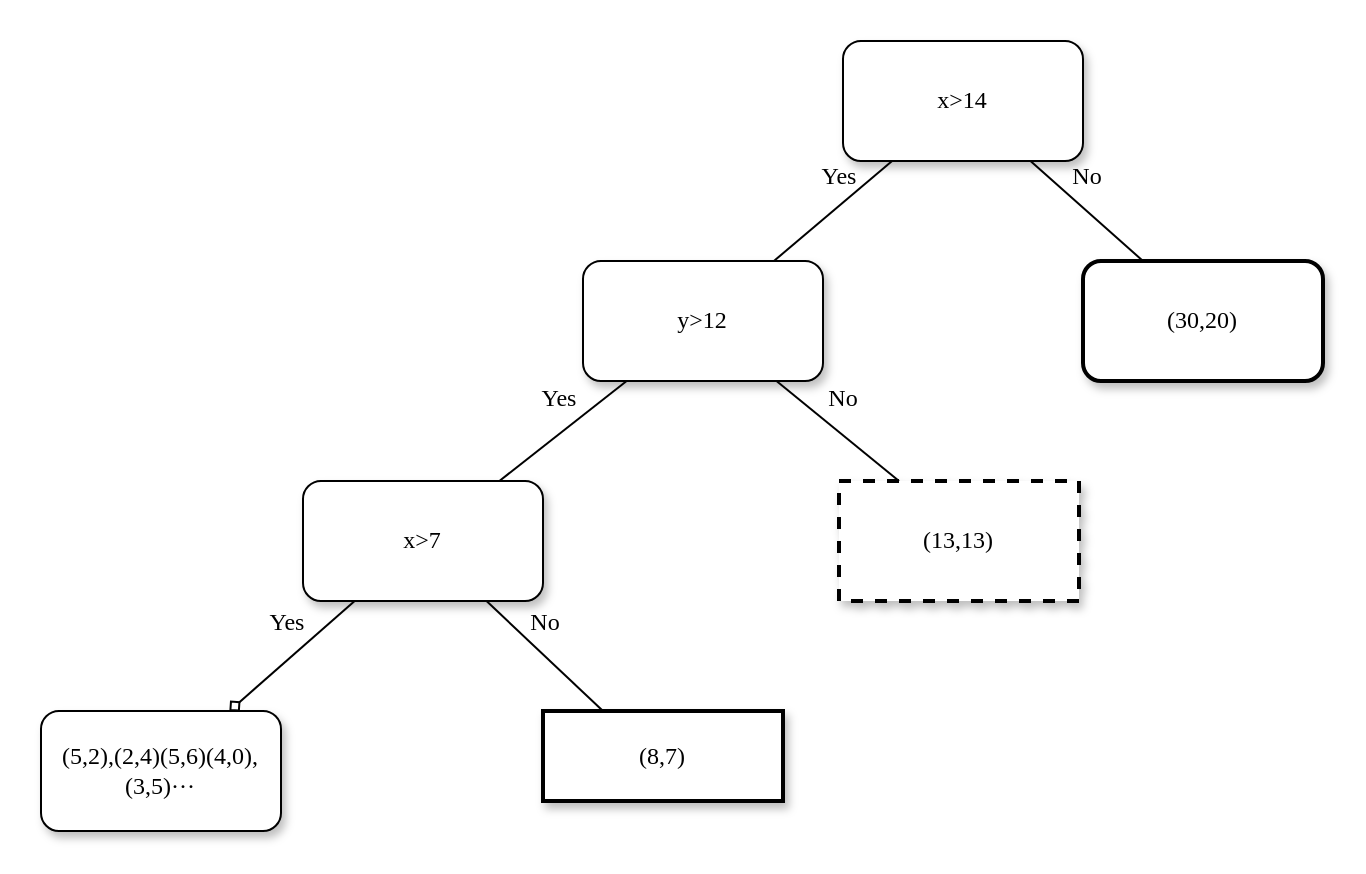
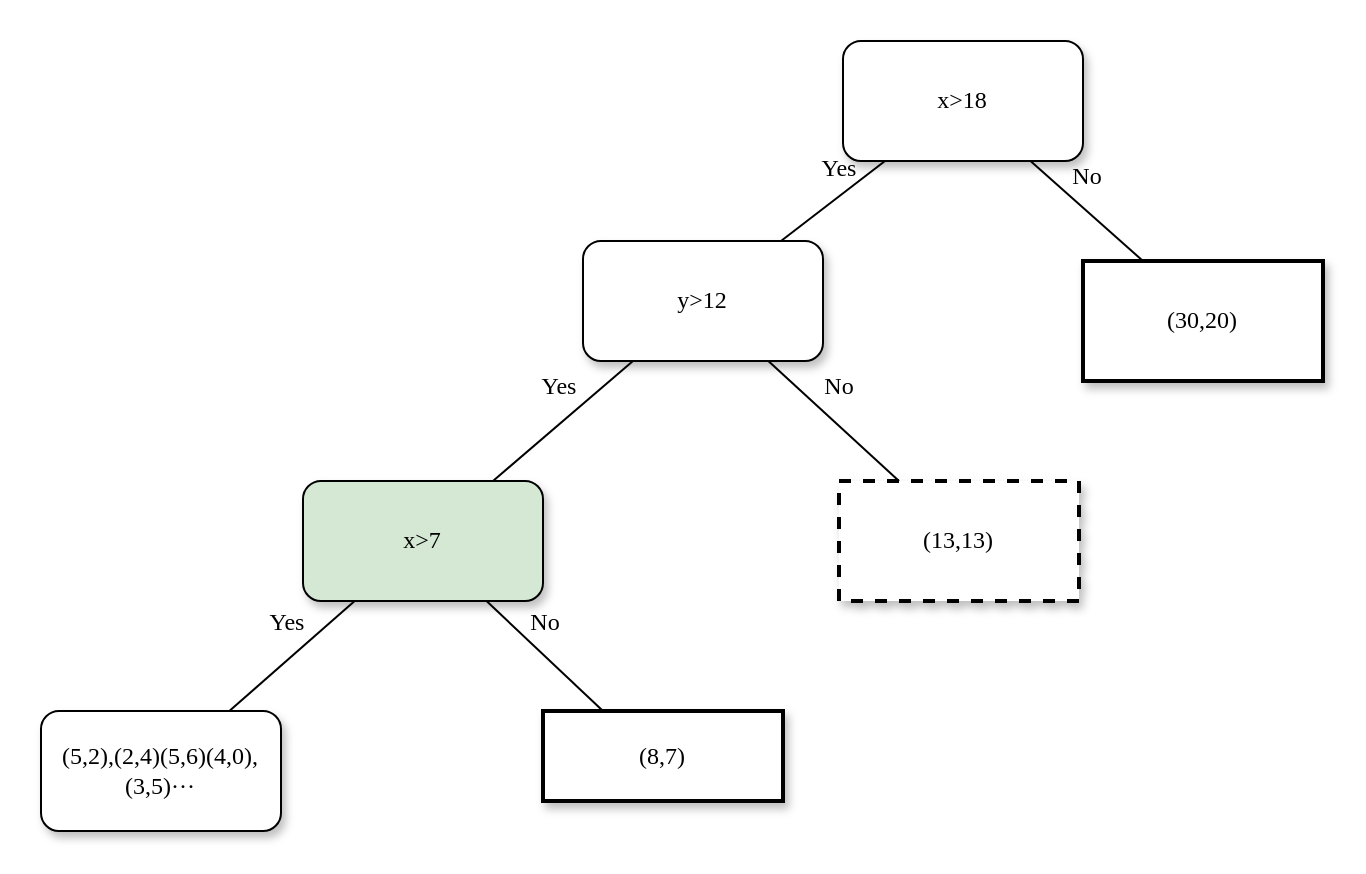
node "x>14": label "x>14" -> "x>18"
node "y>12": moved (703, 321) -> (703, 301)
node "(30,20)": shape rounded rectangle -> rectangle
node "x>7": fillcolor #ffffff -> #d5e8d4
edge "x>7" -> "(5,2),(2,4)(5,6)(4,0),(3,5)···": arrowhead diamond -> none
